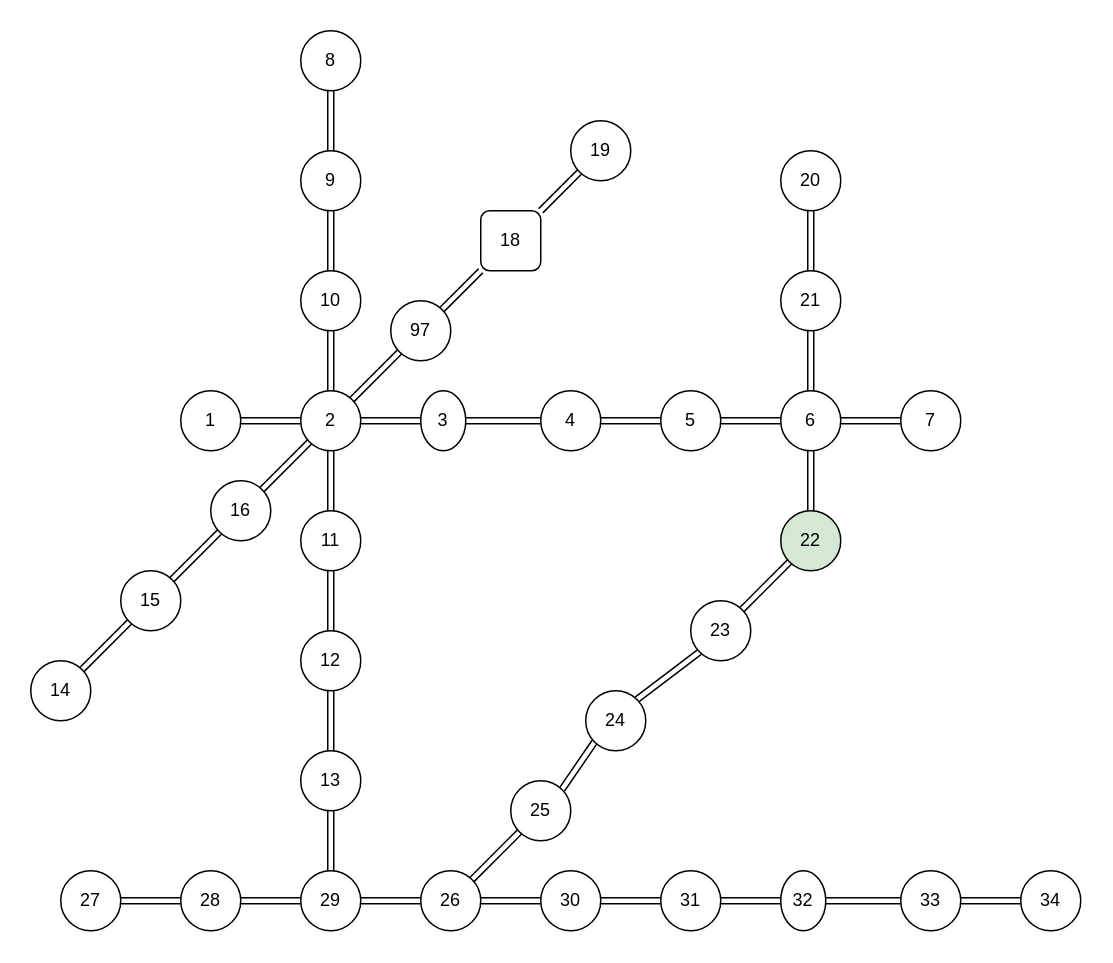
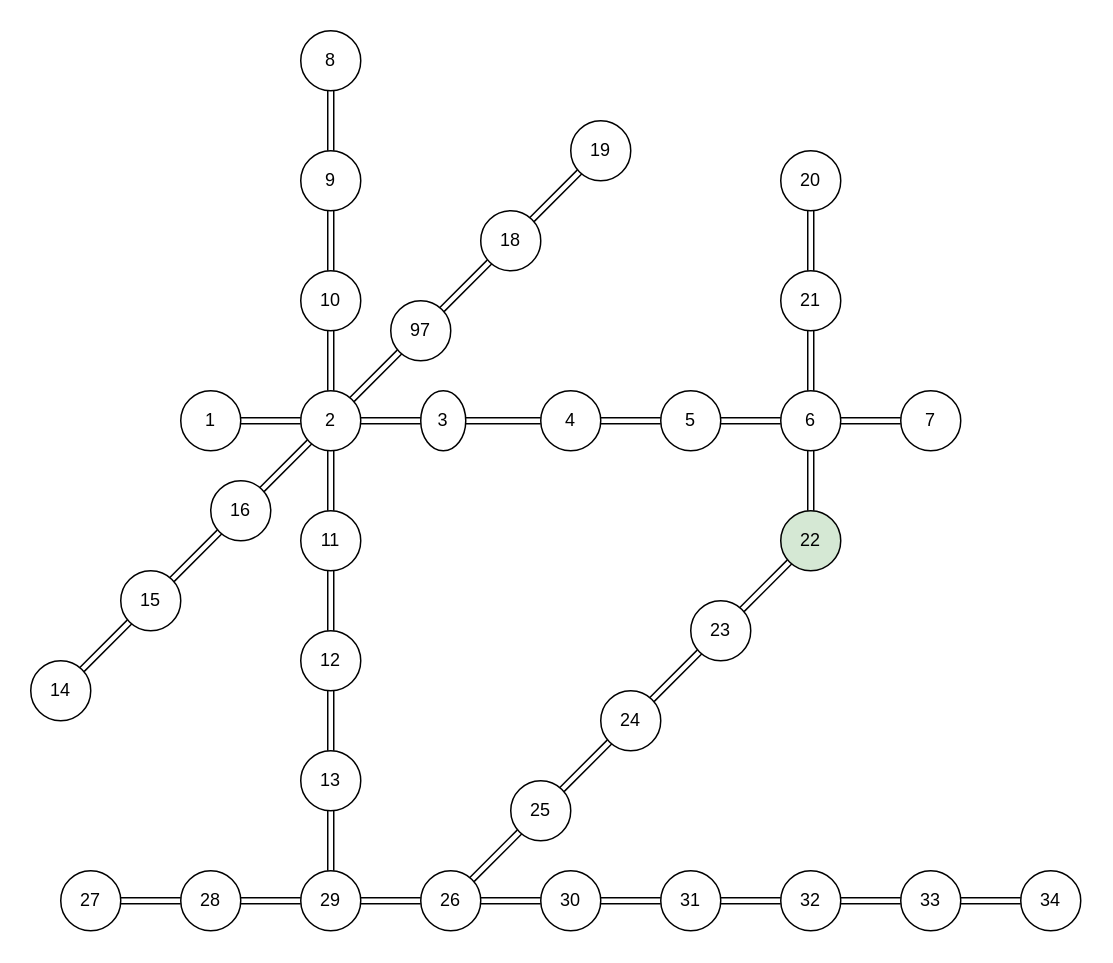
node "18": shape rounded rectangle -> ellipse
node "24": moved (616, 721) -> (631, 721)
node "32": size 45x60 -> 60x60
